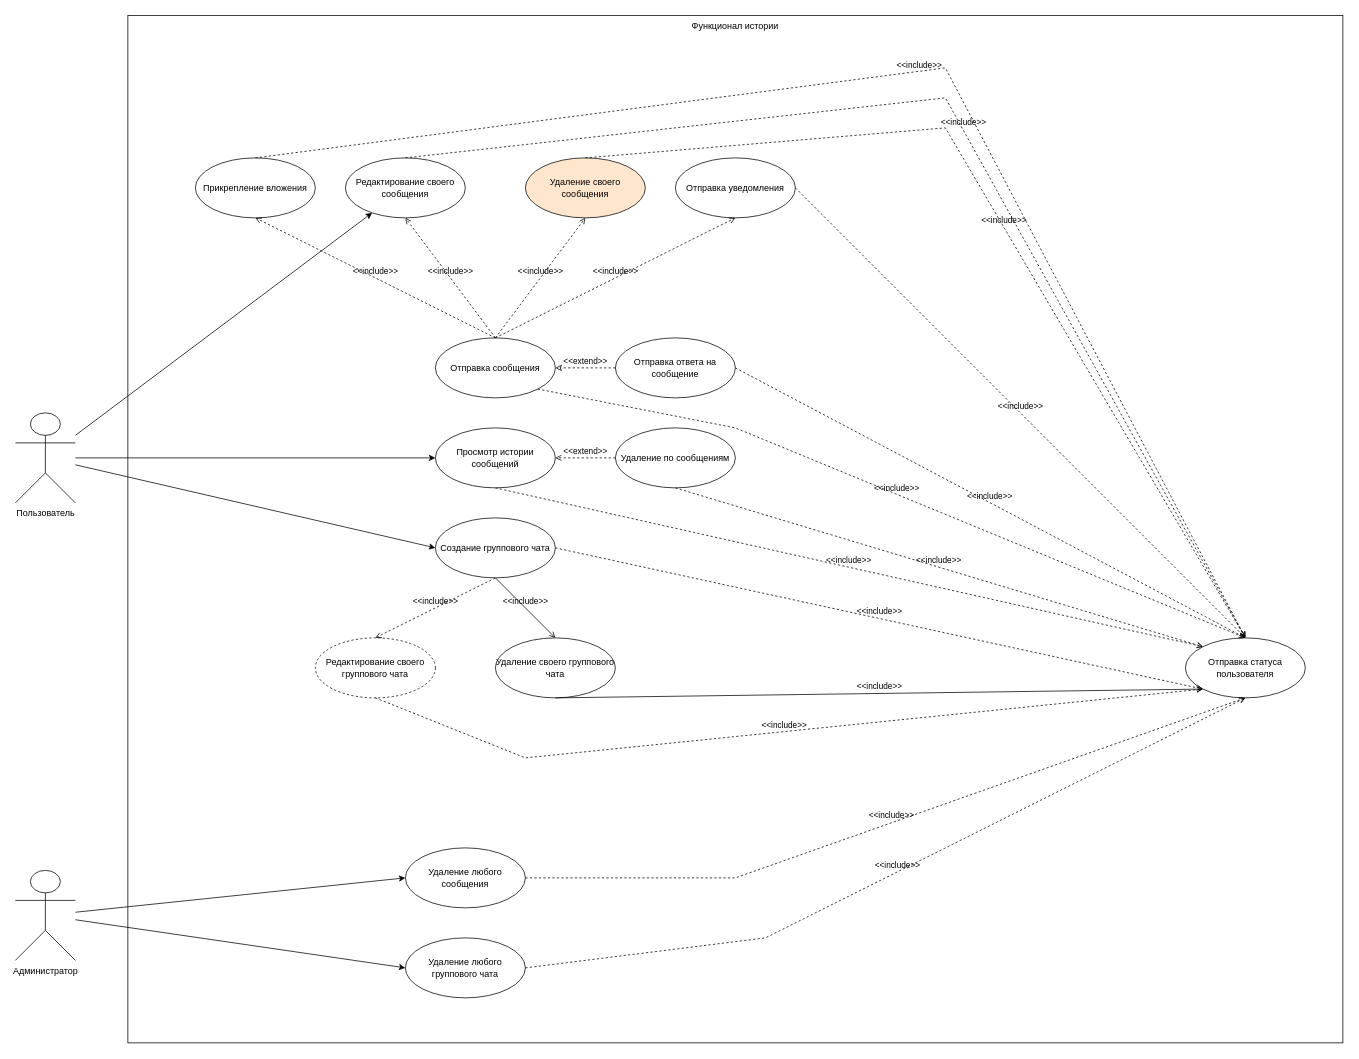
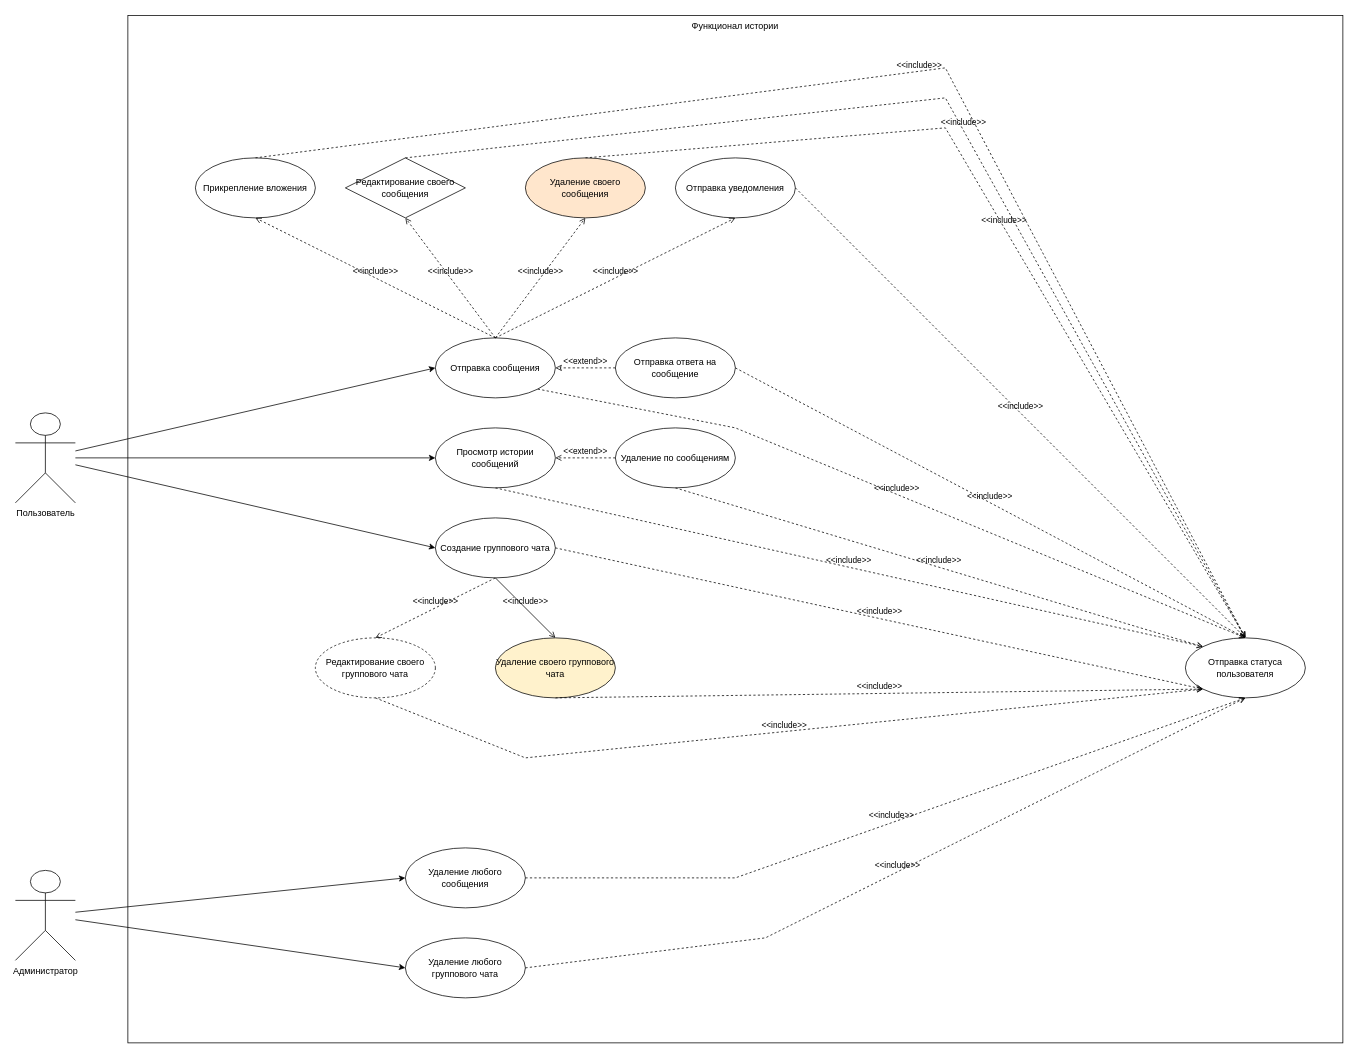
node "Редактирование своего сообщения": shape ellipse -> diamond
edge "Пользователь" -> "Редактирование своего сообщения": now "Пользователь" -> "Отправка сообщения"
node "Удаление своего группового чата": fillcolor #ffffff -> #fff2cc
edge "Удаление своего группового чата" -> "Отправка статуса пользователя": style solid -> dashed
